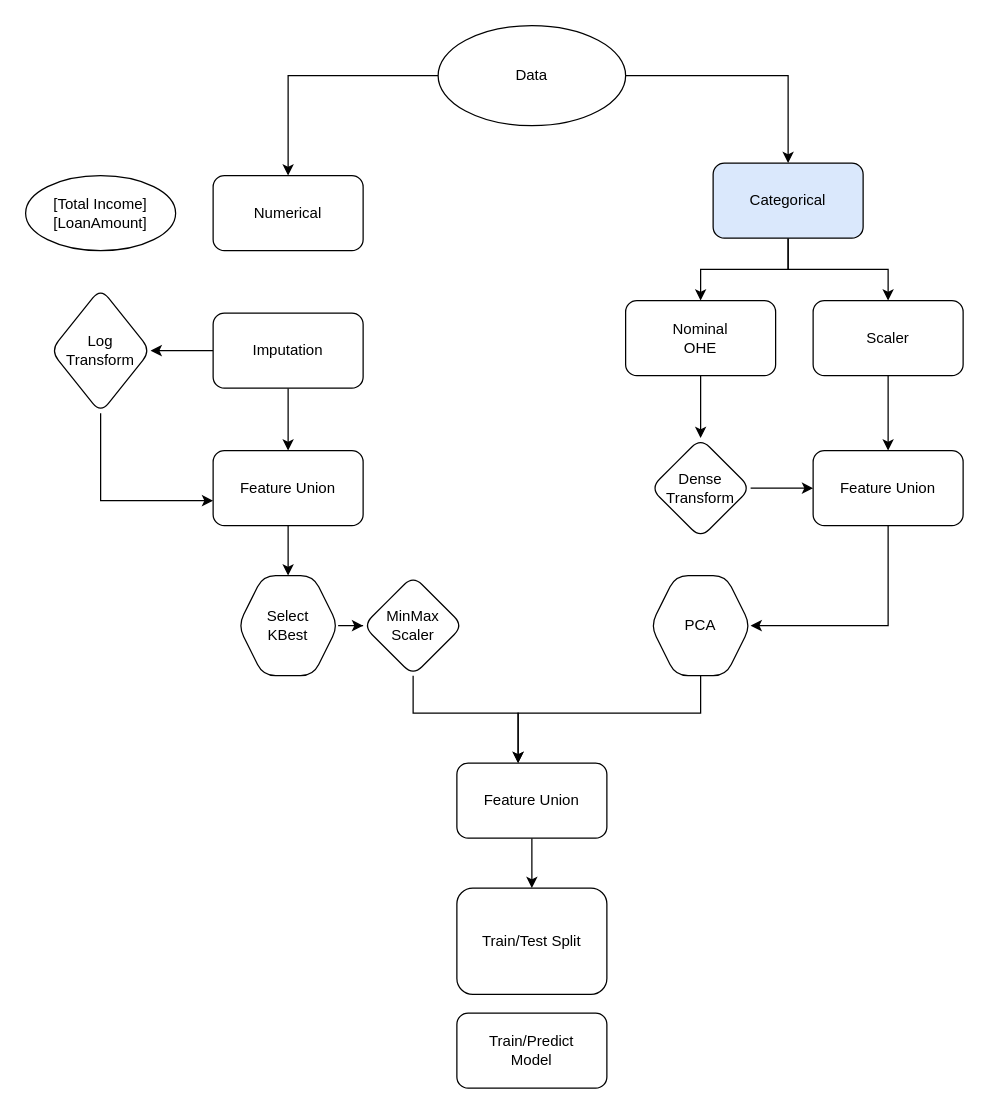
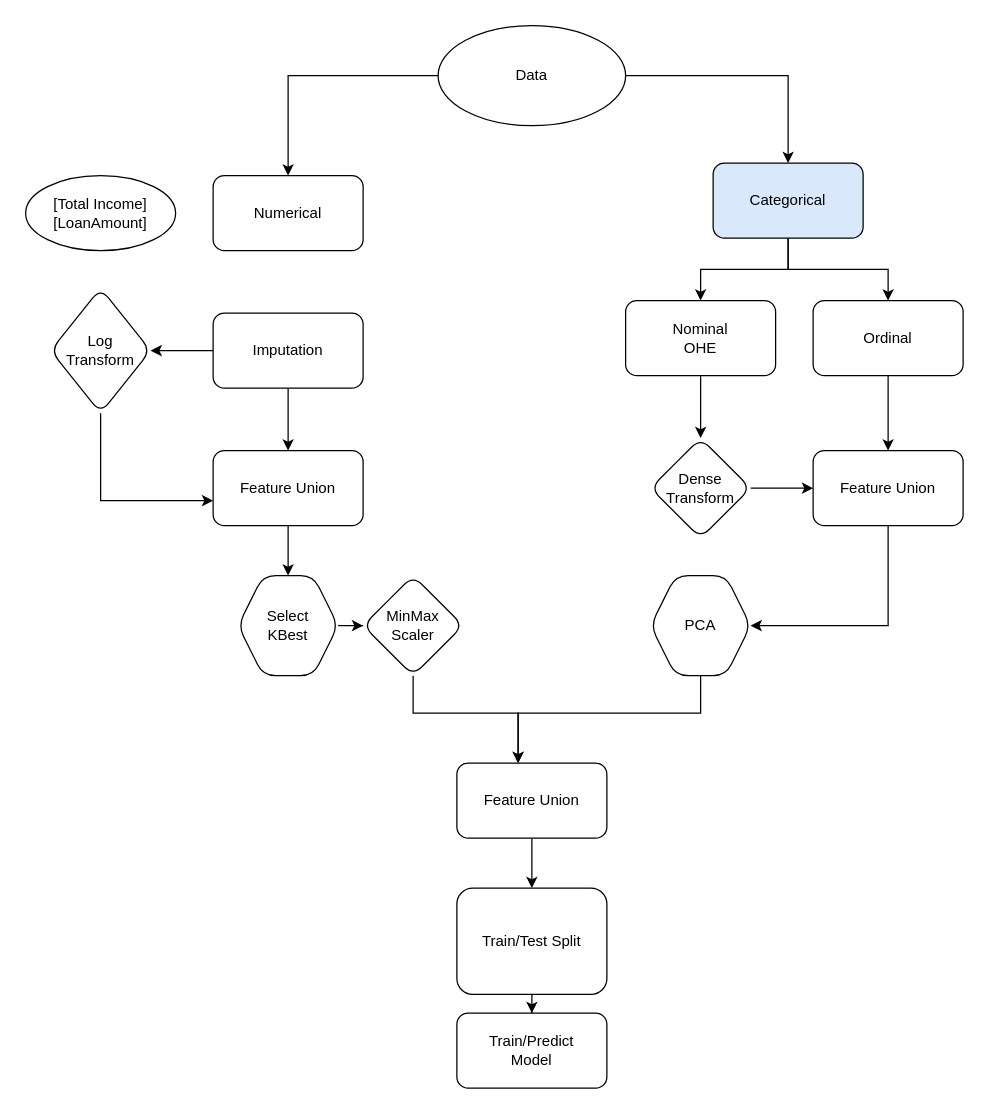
node "Scaler": label "Scaler" -> "Ordinal"
edge "Train/Test Split" -> "Train/Predict Model": added
